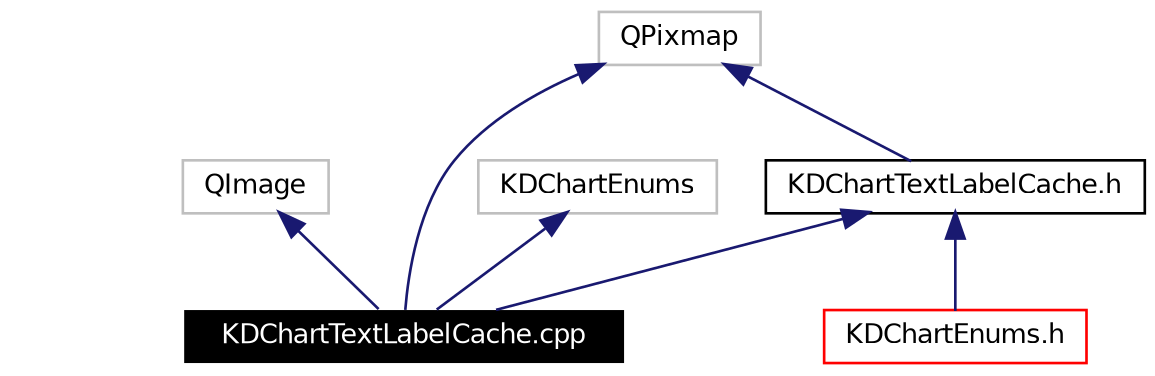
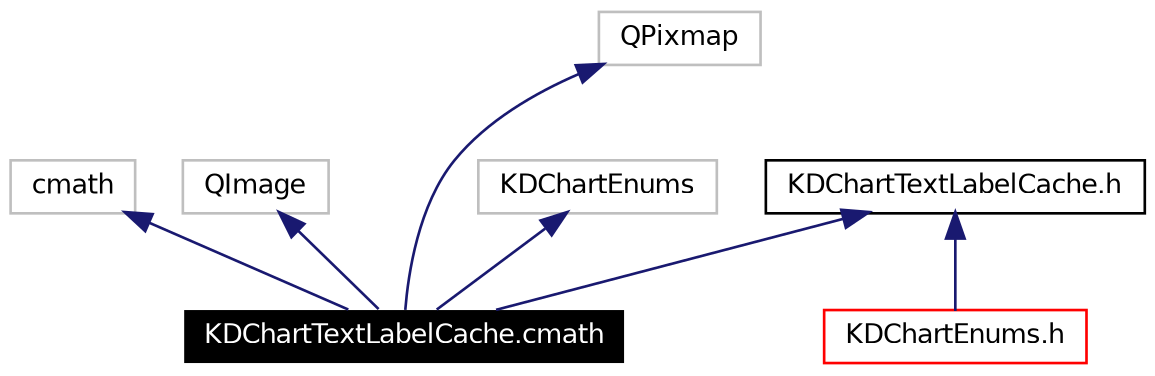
edge "KDChartTextLabelCache.h" -> "QPixmap": removed
node "cmath": added
node "KDChartTextLabelCache.cpp": label "KDChartTextLabelCache.cpp" -> "KDChartTextLabelCache.cmath"
